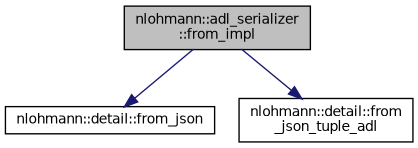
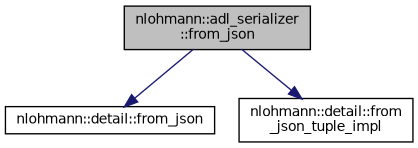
node "nlohmann::adl_serializer ::from_impl": label "nlohmann::adl_serializer ::from_impl" -> "nlohmann::adl_serializer ::from_json"
node "nlohmann::detail::from _json_tuple_adl": label "nlohmann::detail::from _json_tuple_adl" -> "nlohmann::detail::from _json_tuple_impl"
